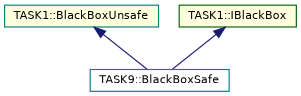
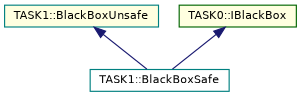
node "TASK1::IBlackBox": label "TASK1::IBlackBox" -> "TASK0::IBlackBox"
node "TASK9::BlackBoxSafe": label "TASK9::BlackBoxSafe" -> "TASK1::BlackBoxSafe"
